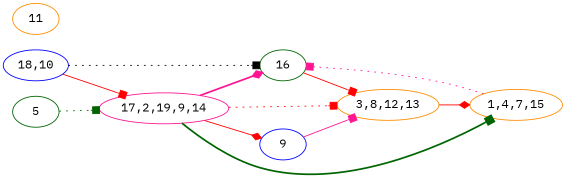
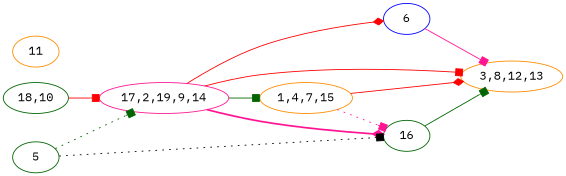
node "18,10": color blue -> darkgreen
edge "18,10" -> "16": now "5" -> "16"
edge "16" -> "3,8,12,13": color red -> darkgreen
edge "3,8,12,13" -> "1,4,7,15": reversed
edge "17,2,19,9,14" -> "3,8,12,13": style dotted -> solid
node "9": label "9" -> "6"
edge "17,2,19,9,14" -> "1,4,7,15": style bold -> solid
